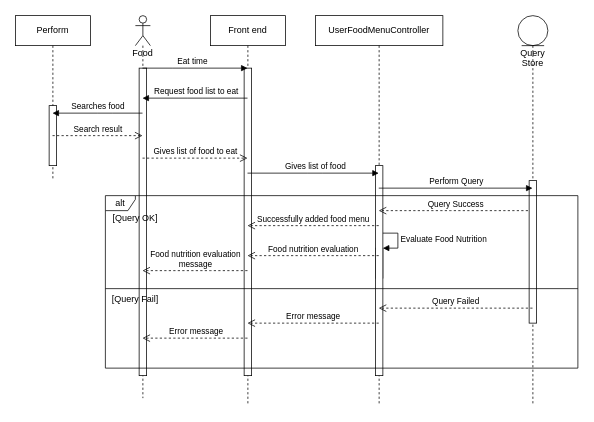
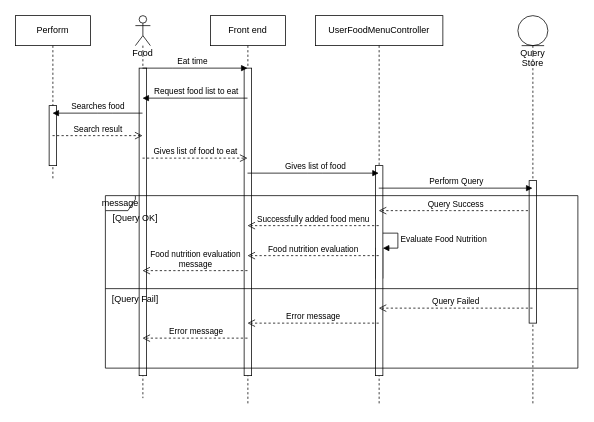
node "alt": label "alt" -> "message"
